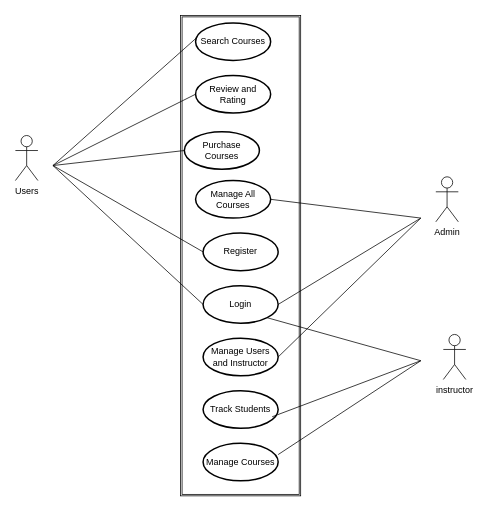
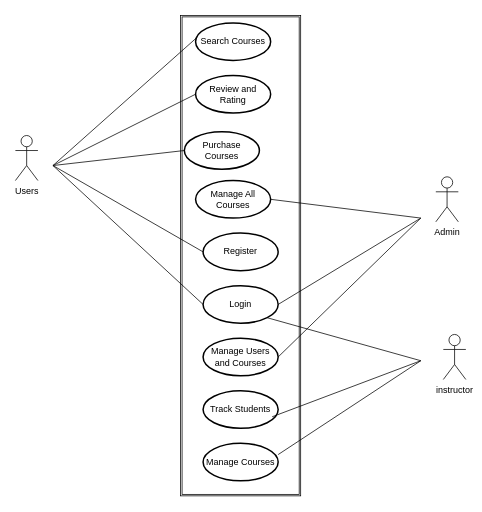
node "Manage Users and Instructor": label "Manage Users and Instructor" -> "Manage Users and Courses"
